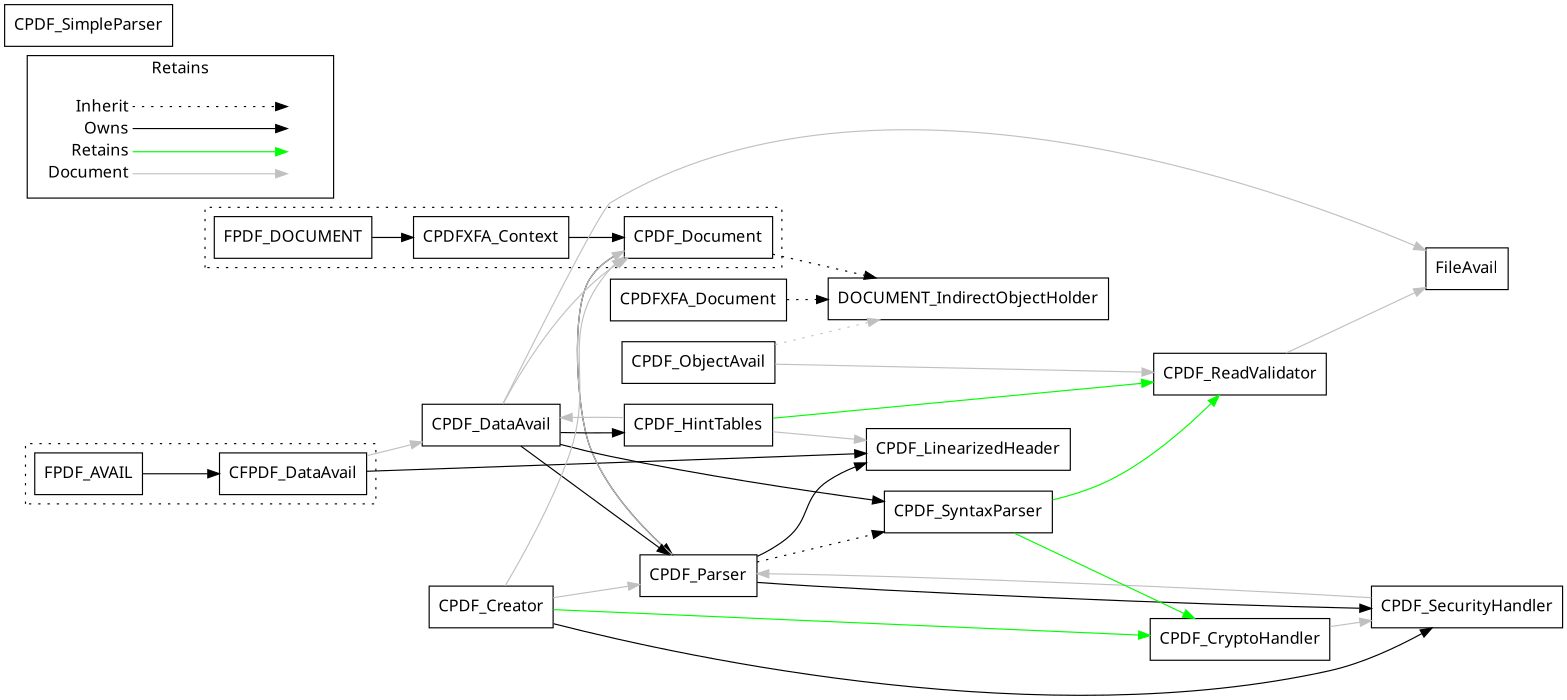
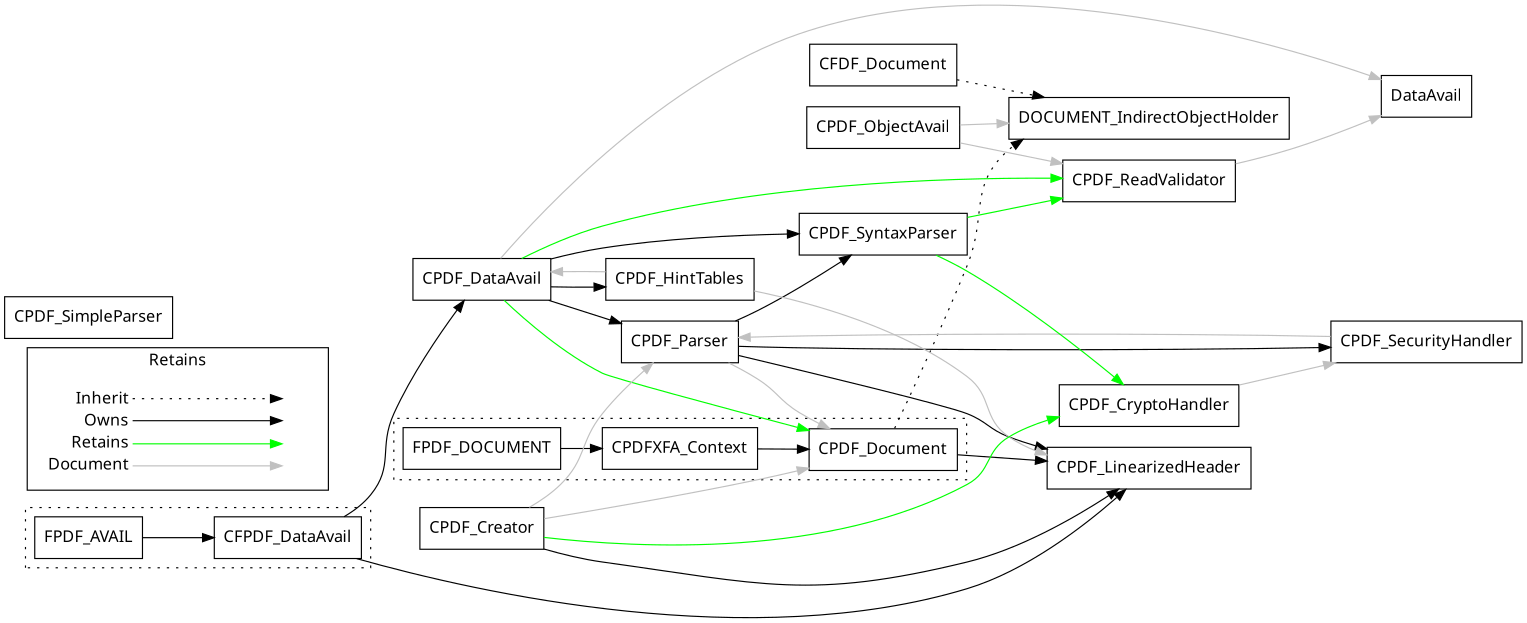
node "FileAvail": label "FileAvail" -> "DataAvail"
node "CPDFXFA_Document": label "CPDFXFA_Document" -> "CFDF_Document"
edge "CPDF_DataAvail" -> "CPDF_Document": color gray -> green
edge "CPDF_ObjectAvail" -> "DOCUMENT_IndirectObjectHolder": style dotted -> solid
edge "CPDF_HintTables" -> "CPDF_ReadValidator": now "CPDF_DataAvail" -> "CPDF_ReadValidator"
edge "CPDF_Document" -> "CPDF_Parser": now "CPDF_Document" -> "CPDF_LinearizedHeader"
edge "CFPDF_DataAvail" -> "CPDF_DataAvail": color gray -> black
edge "CPDF_Parser" -> "CPDF_SyntaxParser": style dotted -> solid
edge "CPDF_Creator" -> "CPDF_SecurityHandler": now "CPDF_Creator" -> "CPDF_LinearizedHeader"
